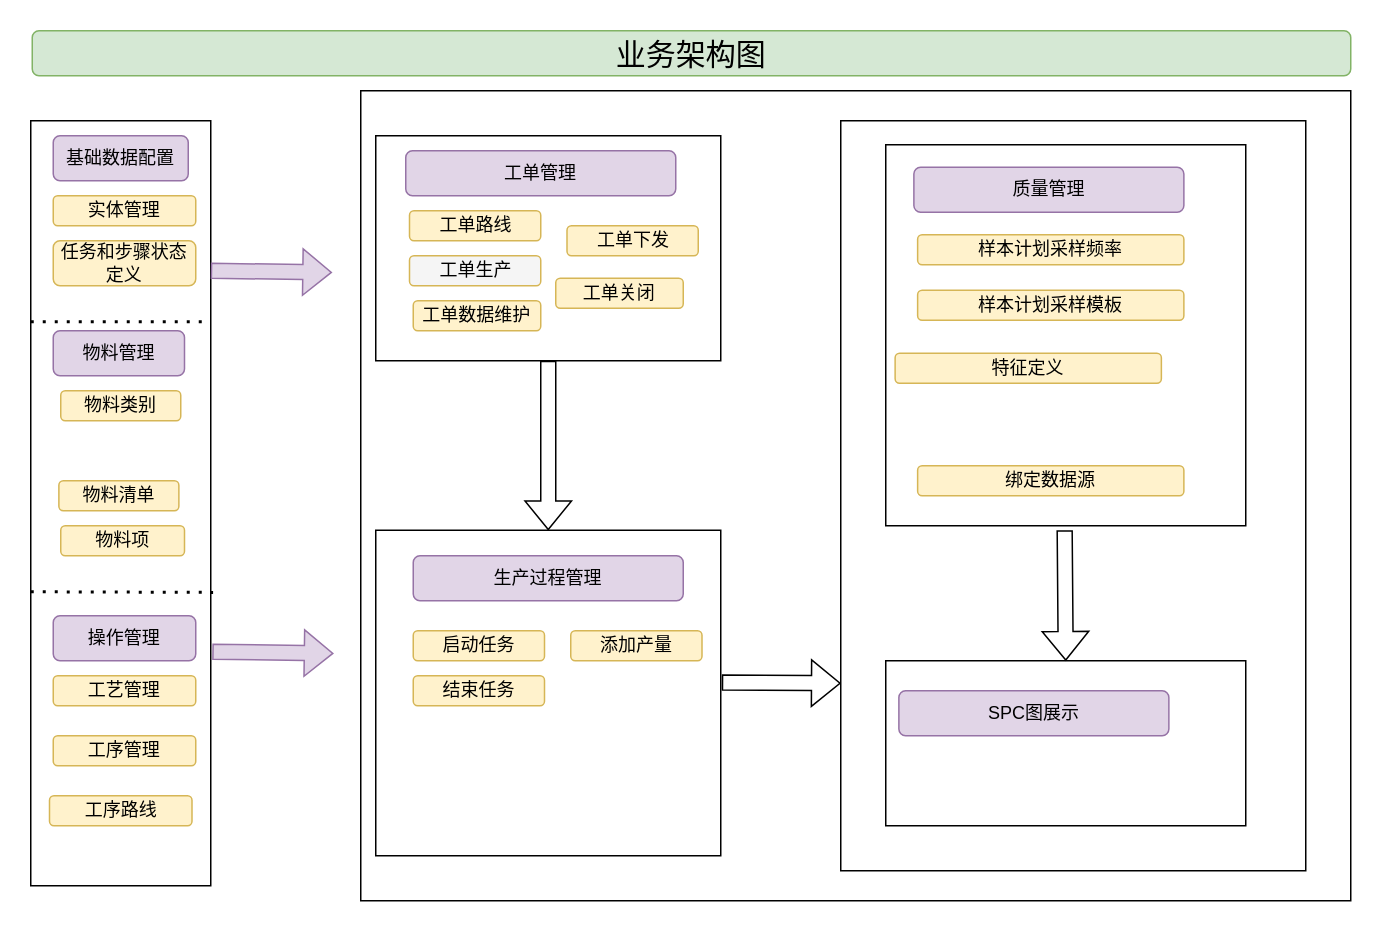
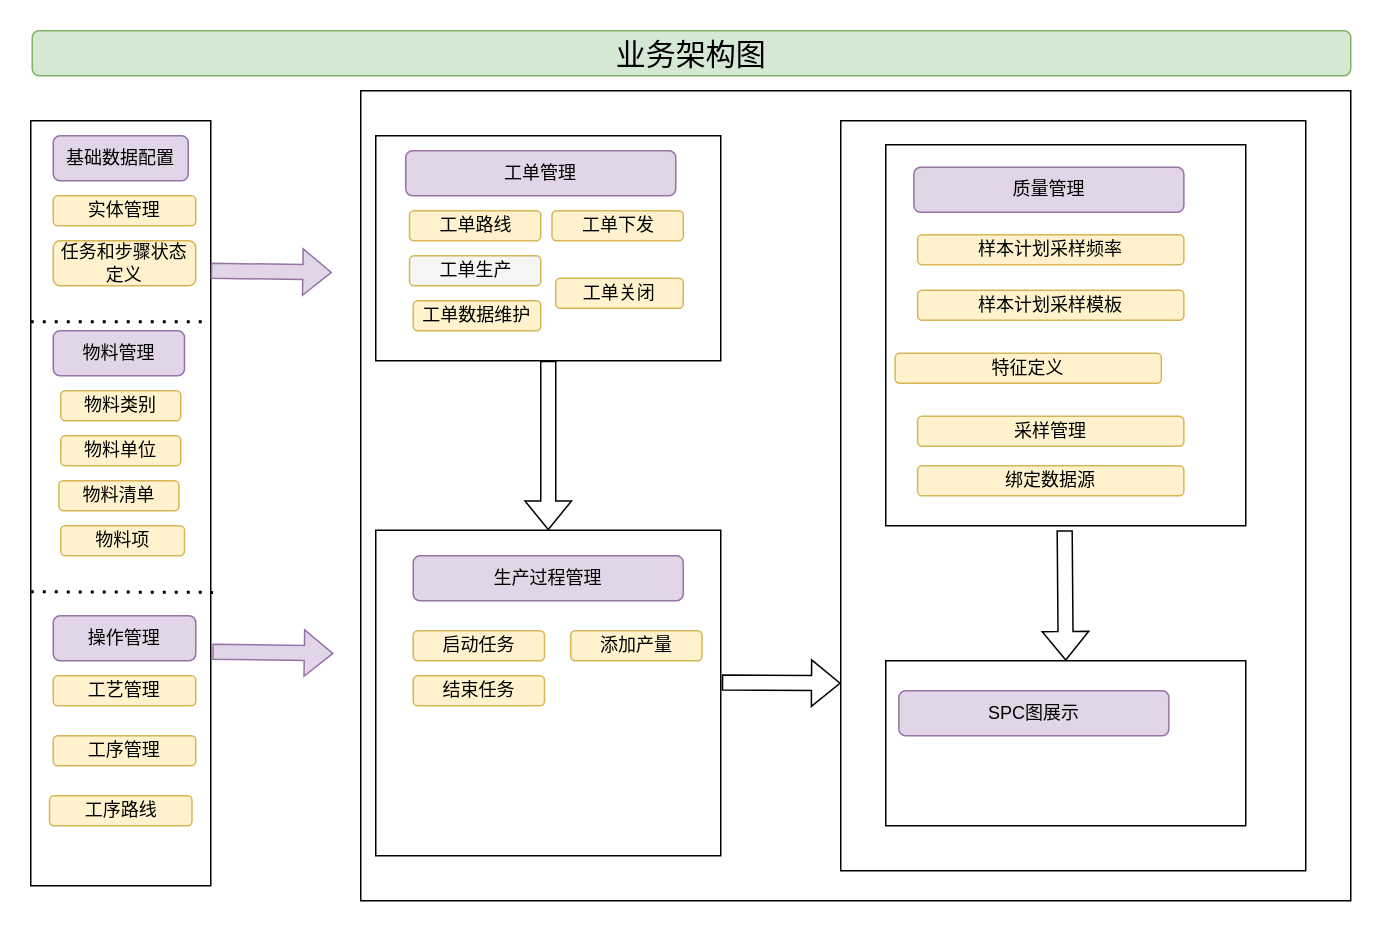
node "工单下发": moved (633, 241) -> (618, 226)
node "采样管理": added
node "物料单位": added
